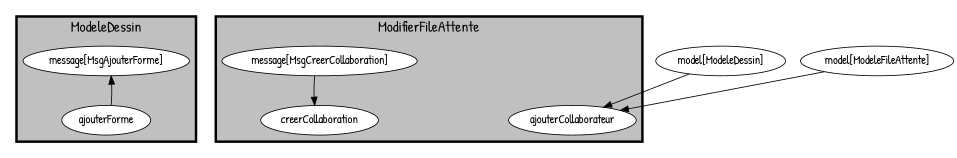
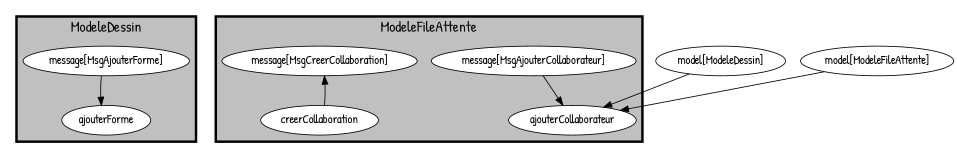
cluster "ModifierFileAttente": label "ModifierFileAttente" -> "ModeleFileAttente"
node "message[MsgAjouterCollaborateur]": added
edge "message[MsgCreerCollaboration]" -> "creerCollaboration": reversed
edge "ajouterForme" -> "message[MsgAjouterForme]": reversed
